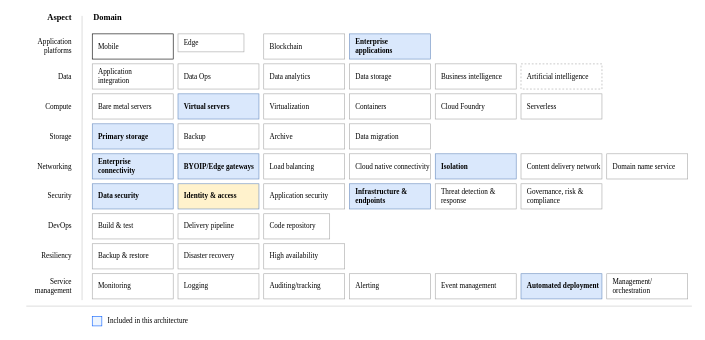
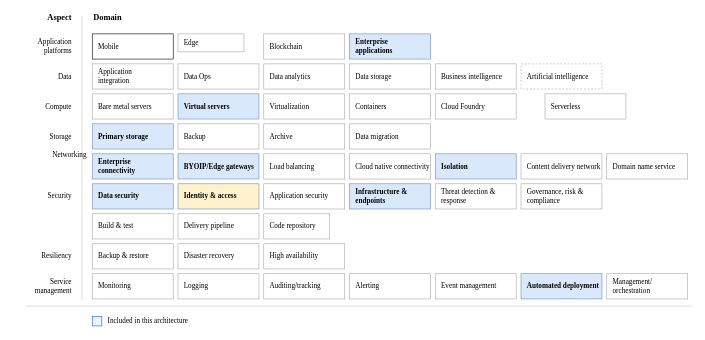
node "Serverless": moved (562, 107) -> (586, 107)
node "Networking": moved (42, 167) -> (57, 155)
node "DevOps": removed
